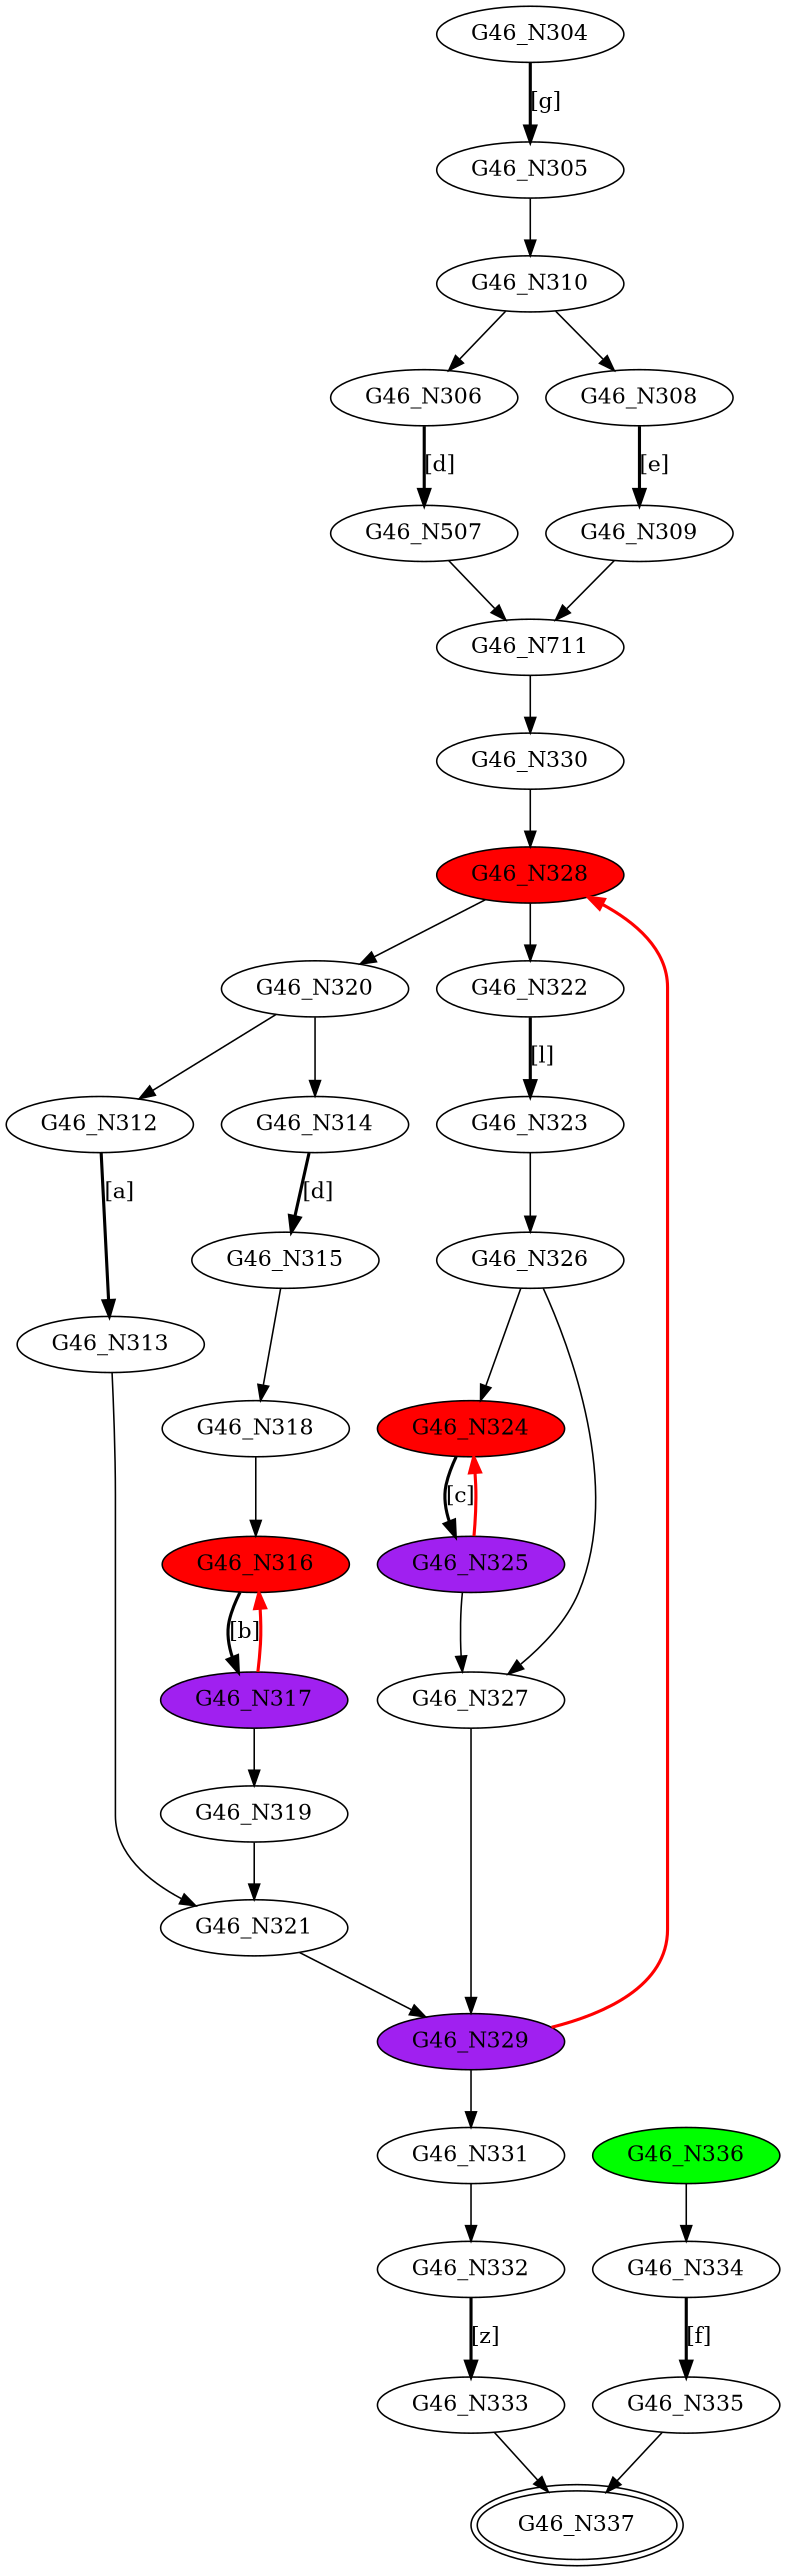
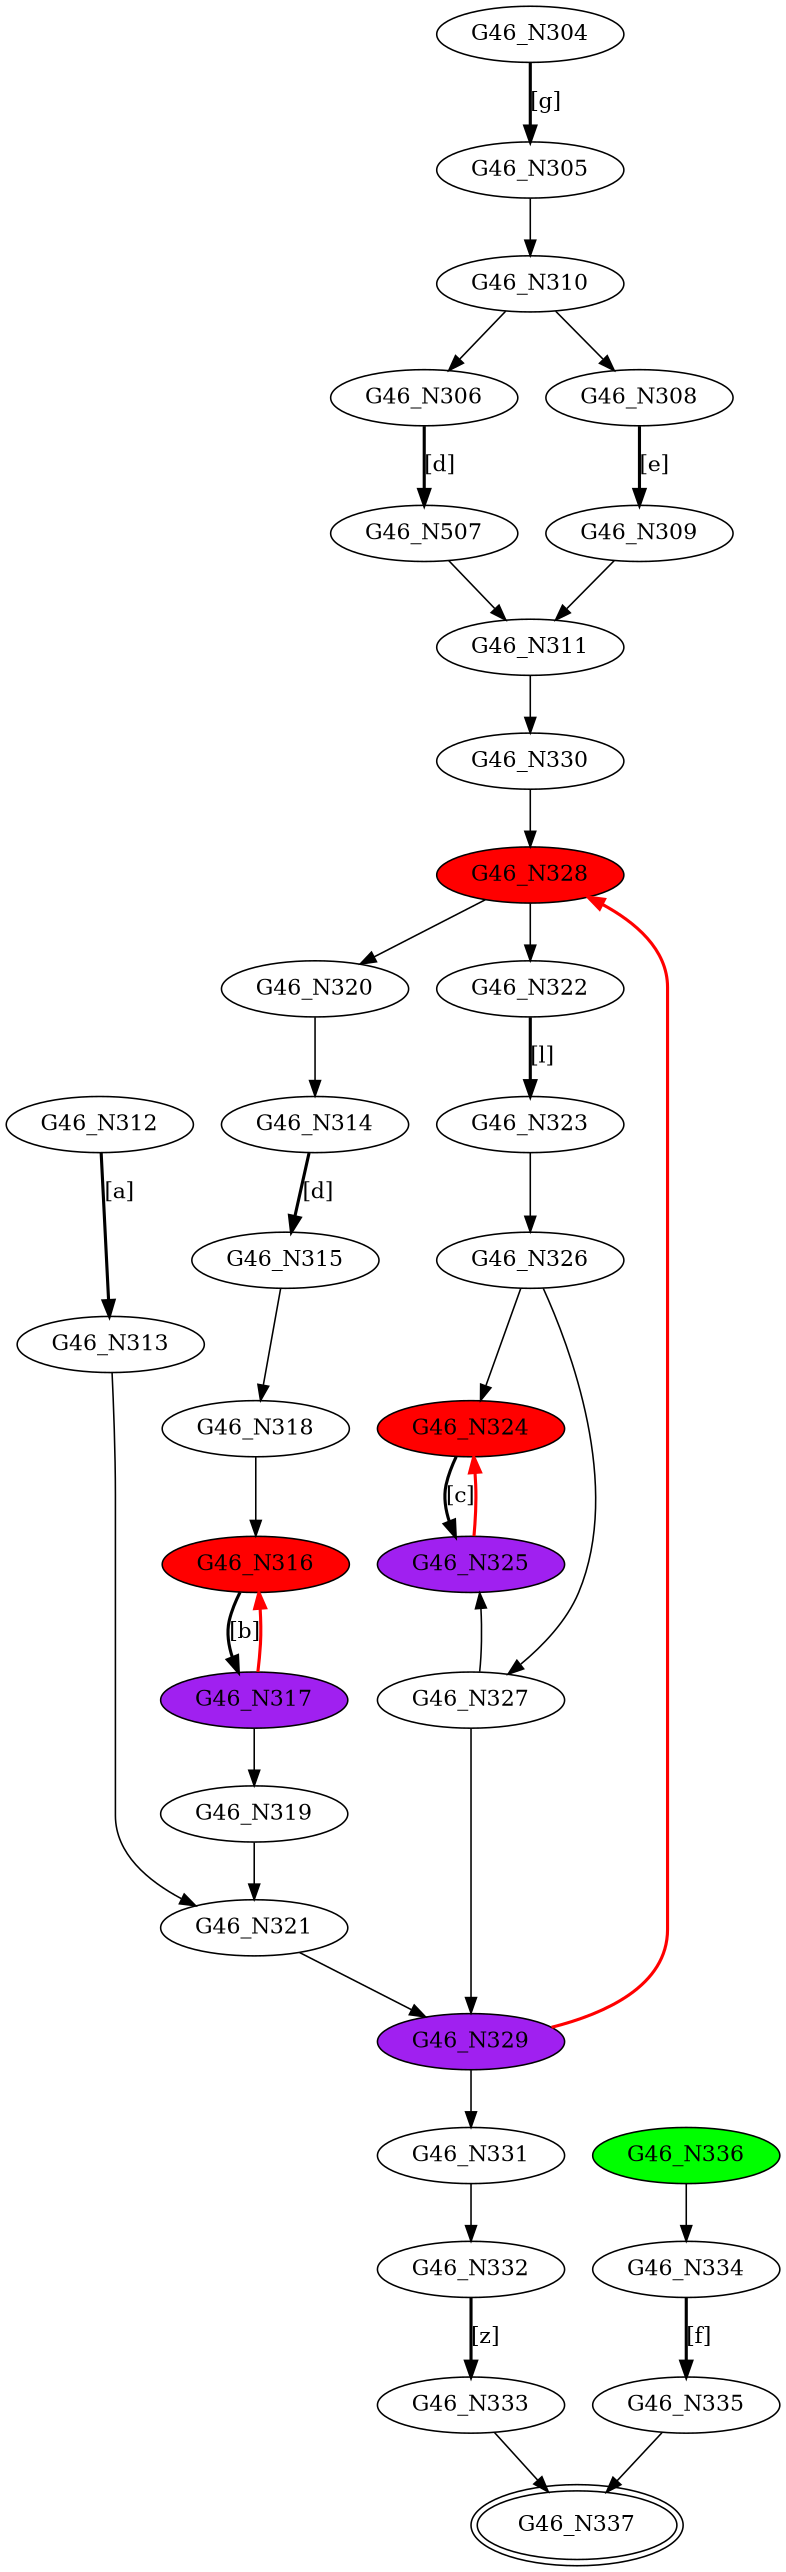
node "G46_N711": label "G46_N711" -> "G46_N311"
edge "G46_N320" -> "G46_N312": removed
edge "G46_N325" -> "G46_N327": reversed
